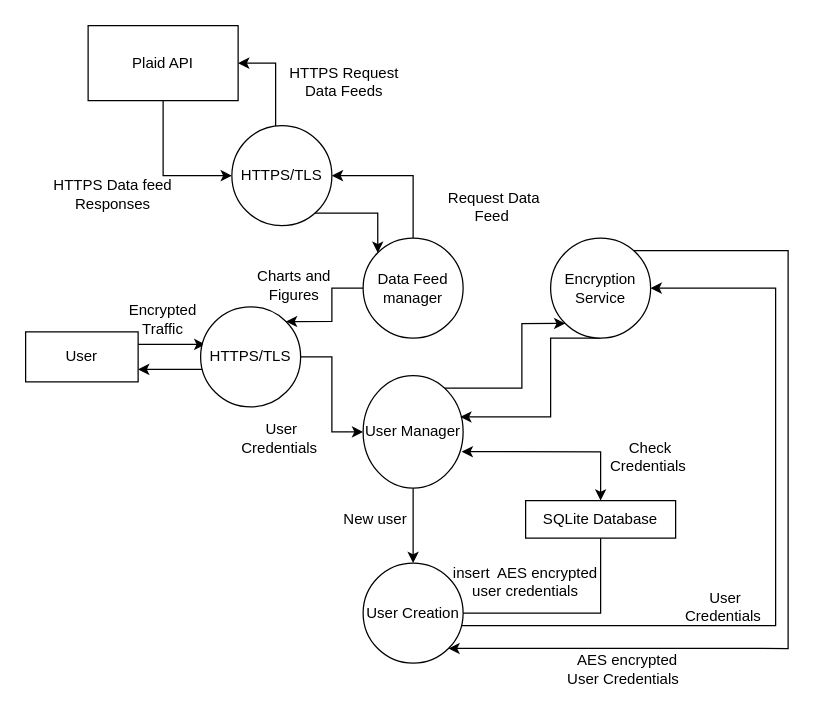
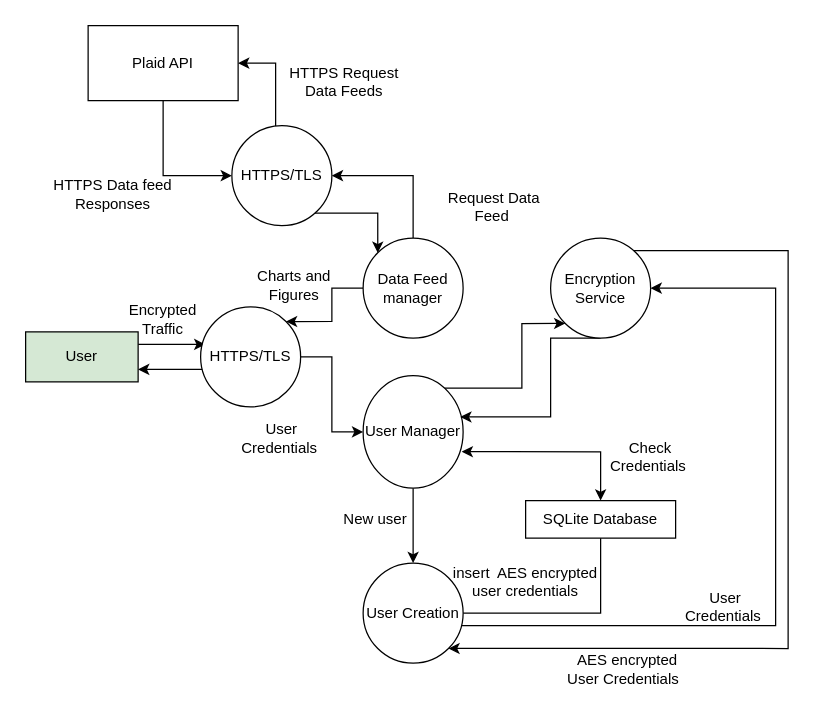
node "User": fillcolor #ffffff -> #d5e8d4
